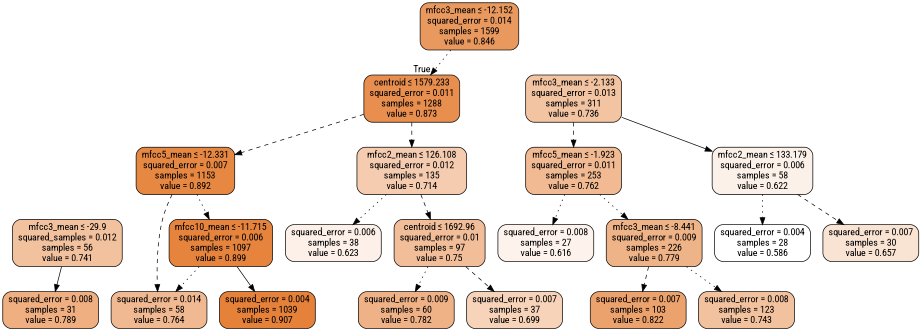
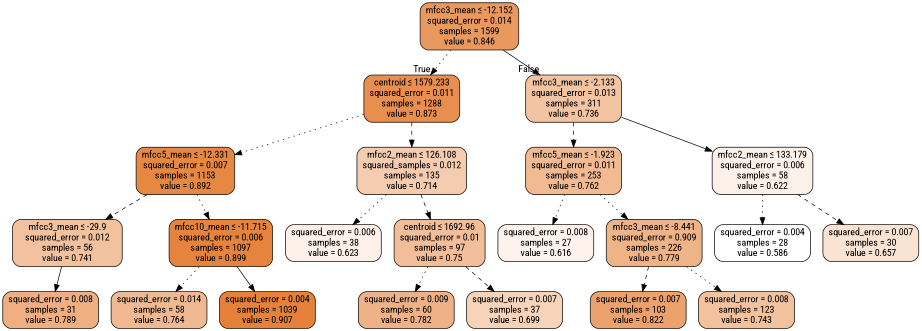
edge "mfcc3_mean ≤ -12.152" -> "mfcc3_mean ≤ -2.133": added
edge "centroid ≤ 1579.233" -> "mfcc5_mean ≤ -12.331": style dashed -> dotted
node "mfcc2_mean ≤ 126.108": text "squared_error = 0.012" -> "squared_samples = 0.012"
node "mfcc3_mean ≤ -29.9": text "squared_samples = 0.012" -> "squared_error = 0.012"
edge "mfcc5_mean ≤ -12.331" -> "squared_error = 0.014": now "mfcc5_mean ≤ -12.331" -> "mfcc3_mean ≤ -29.9"
node "mfcc3_mean ≤ -8.441": text "squared_error = 0.009" -> "squared_error = 0.909"
